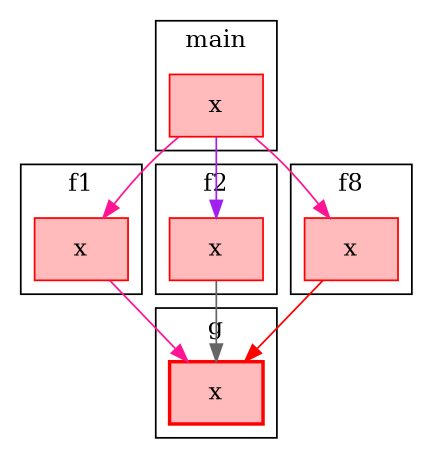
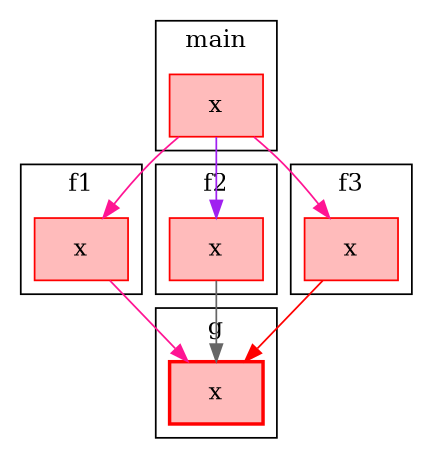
cluster "f8": label "f8" -> "f3"
